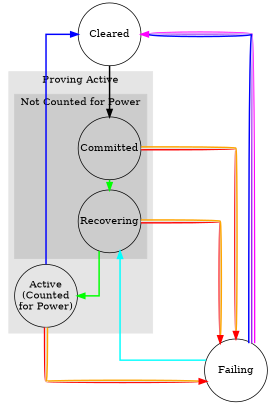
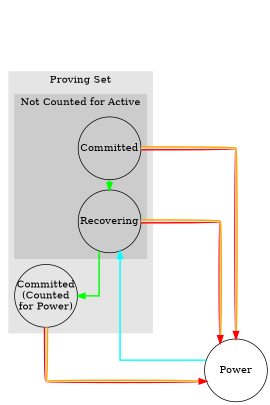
node "Cleared": removed
cluster "Proving Active": label "Proving Active" -> "Proving Set"
cluster "Not Counted for Power": label "Not Counted for Power" -> "Not Counted for Active"
node "Active (Counted for Power)": label "Active (Counted for Power)" -> "Committed (Counted for Power)"
node "Failing": label "Failing" -> "Power"
